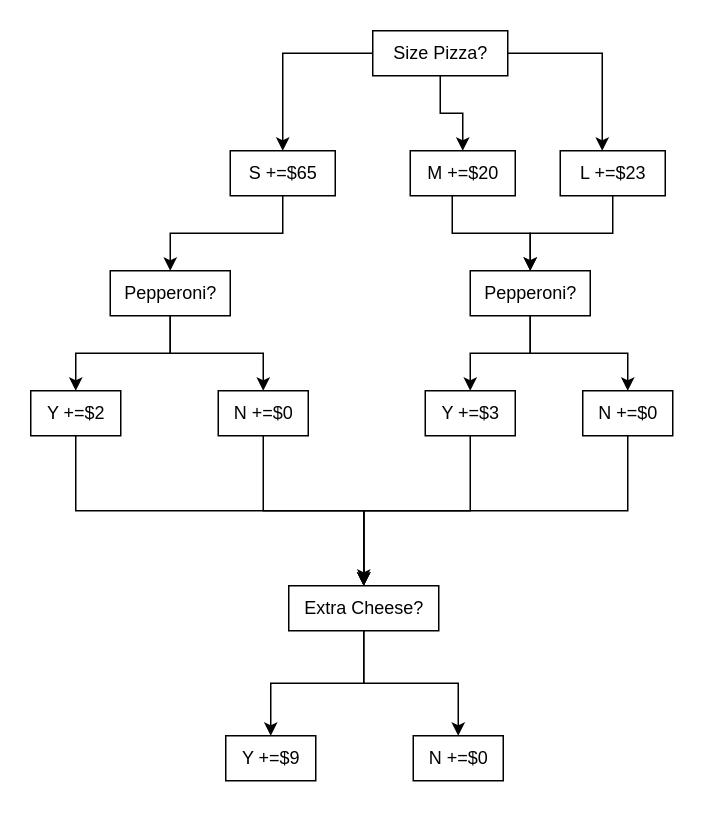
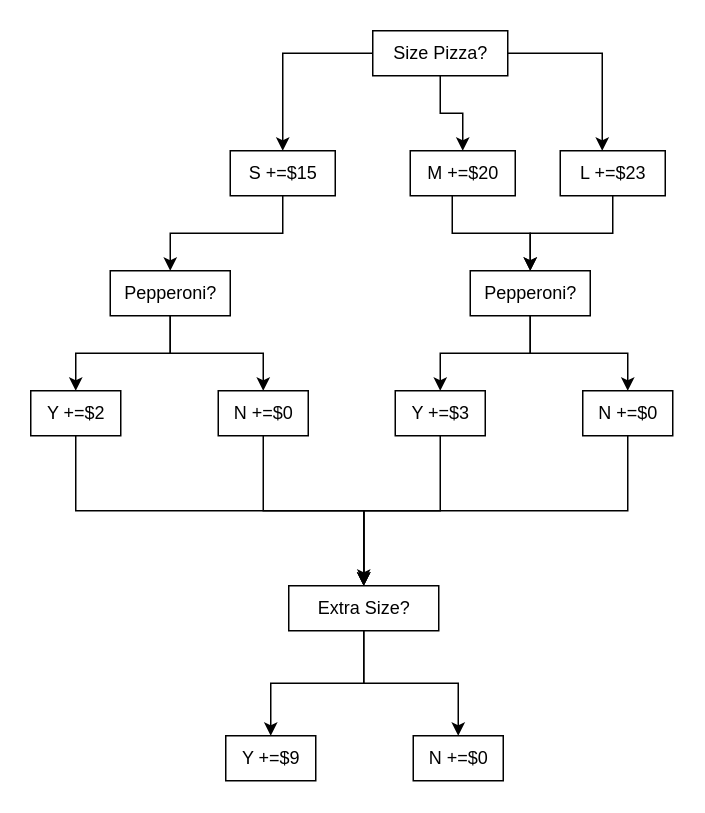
node "S +=$65": label "S +=$65" -> "S +=$15"
node "Y +=$3": moved (470, 413) -> (440, 413)
node "Extra Cheese?": label "Extra Cheese?" -> "Extra Size?"
